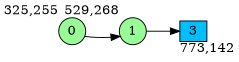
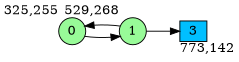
edge "1 529,268" -> "0 325,255": added
